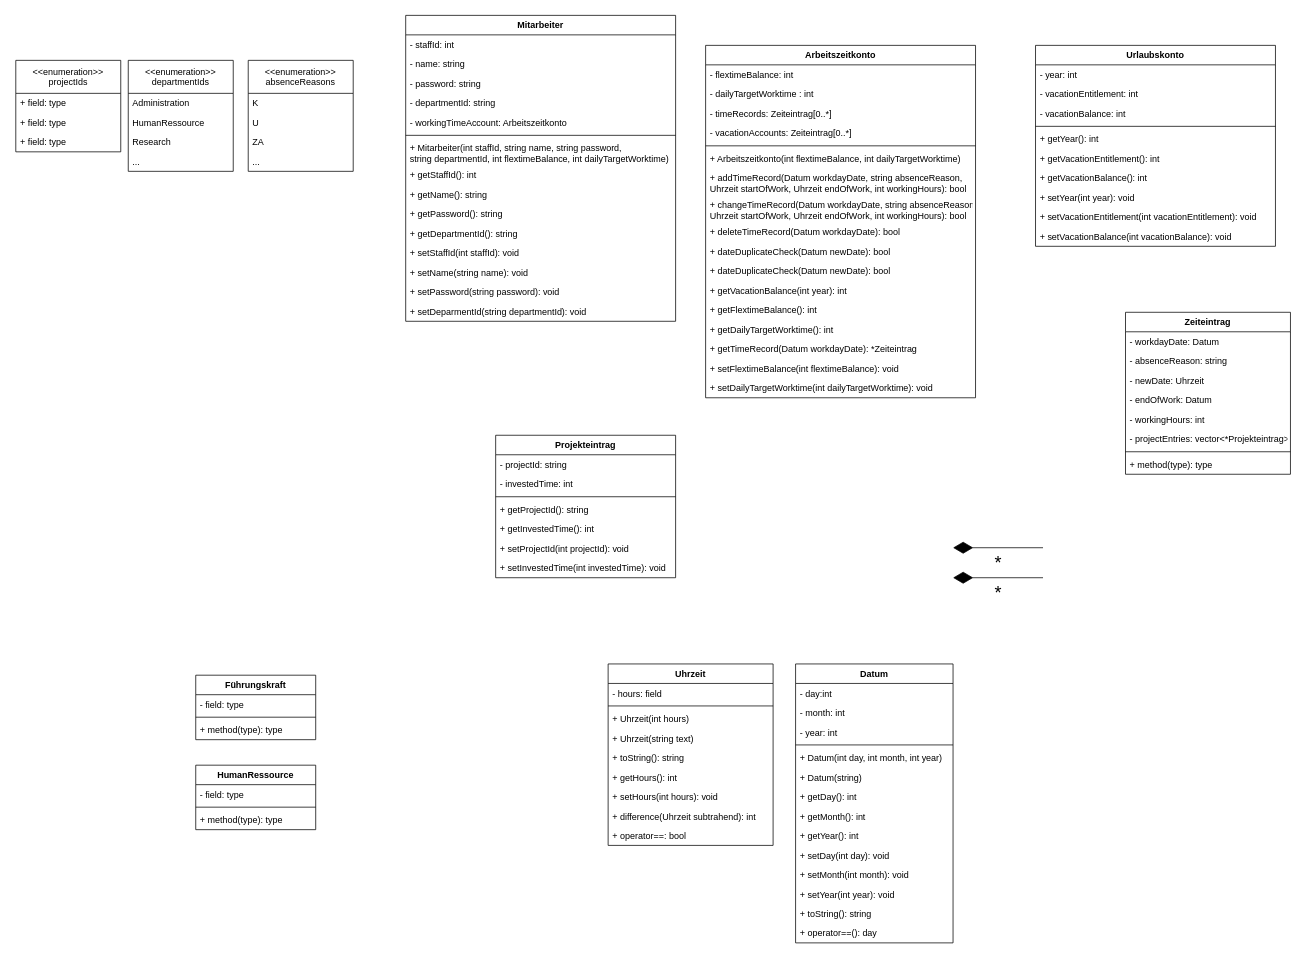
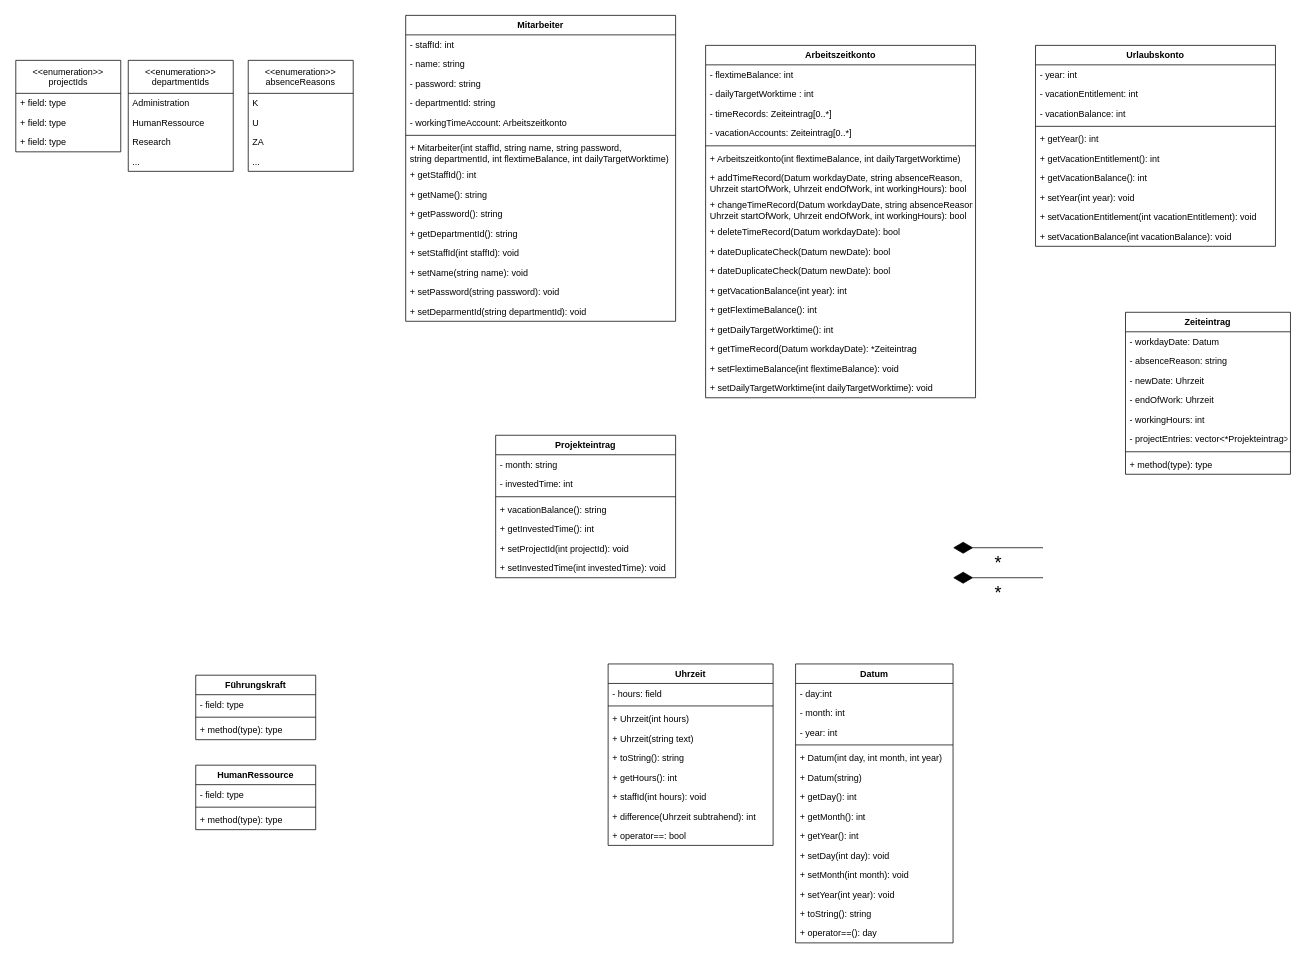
node "- endOfWork: Datum": label "- endOfWork: Datum" -> "- endOfWork: Uhrzeit"
node "- projectId: string": label "- projectId: string" -> "- month: string"
node "+ getProjectId(): string": label "+ getProjectId(): string" -> "+ vacationBalance(): string"
node "+ setHours(int hours): void": label "+ setHours(int hours): void" -> "+ staffId(int hours): void"
